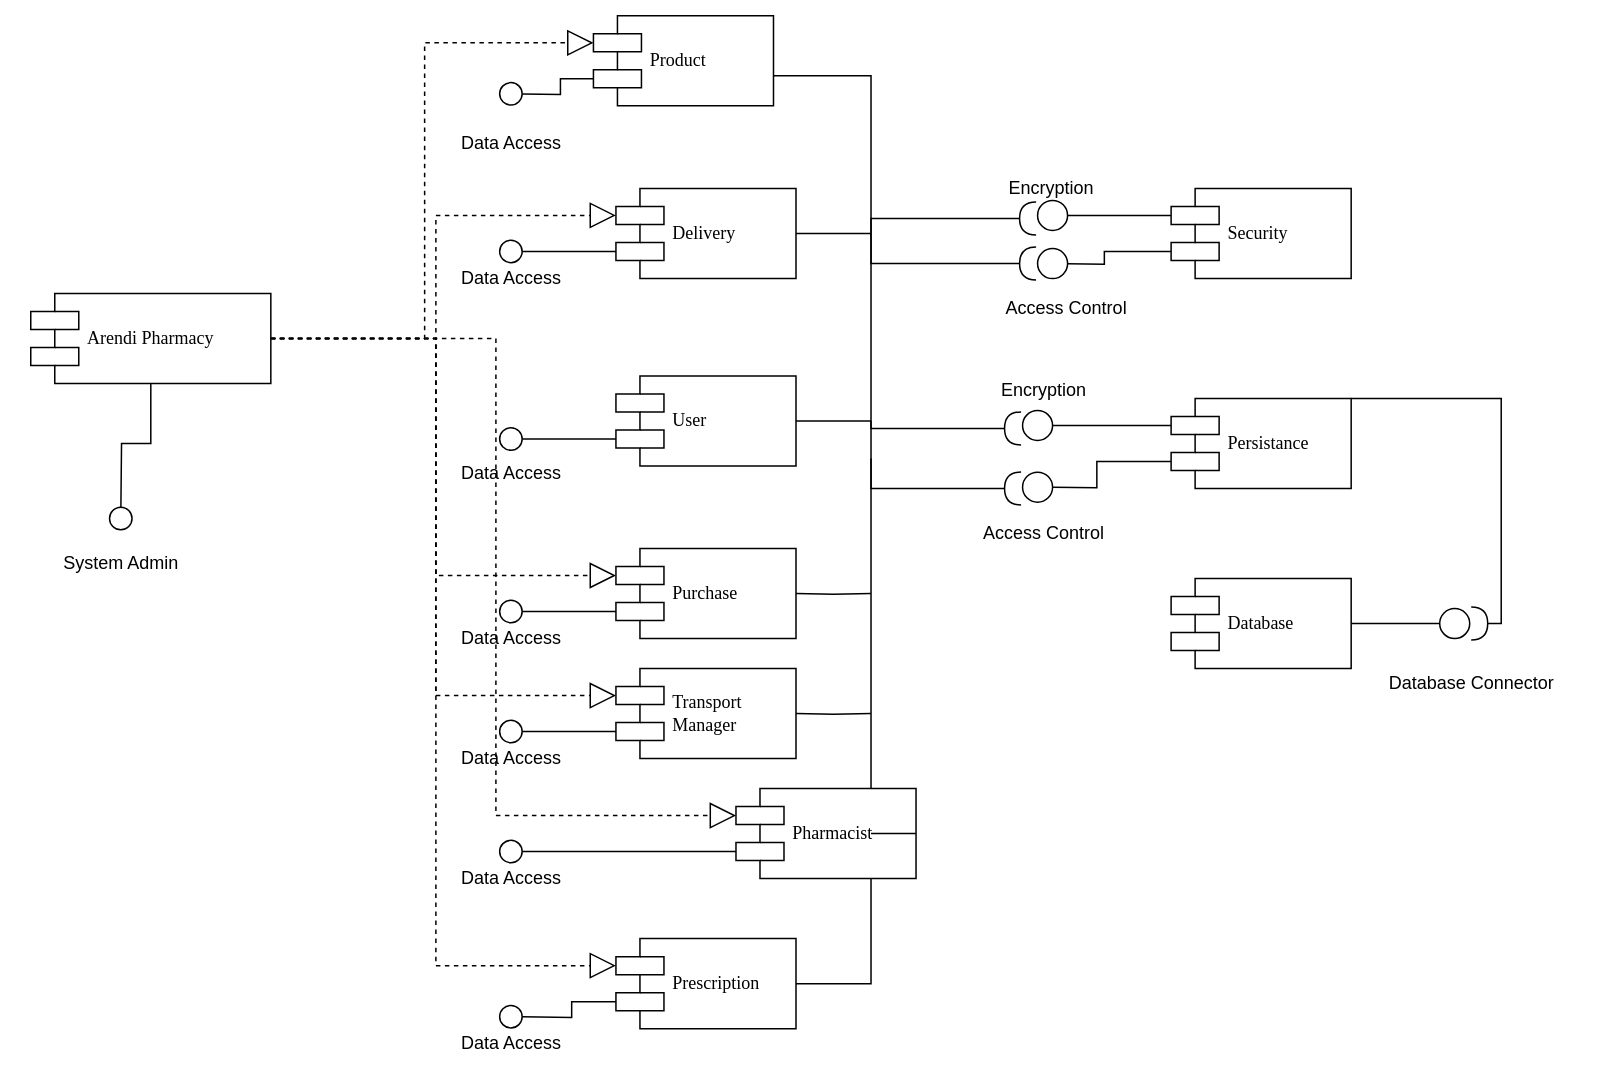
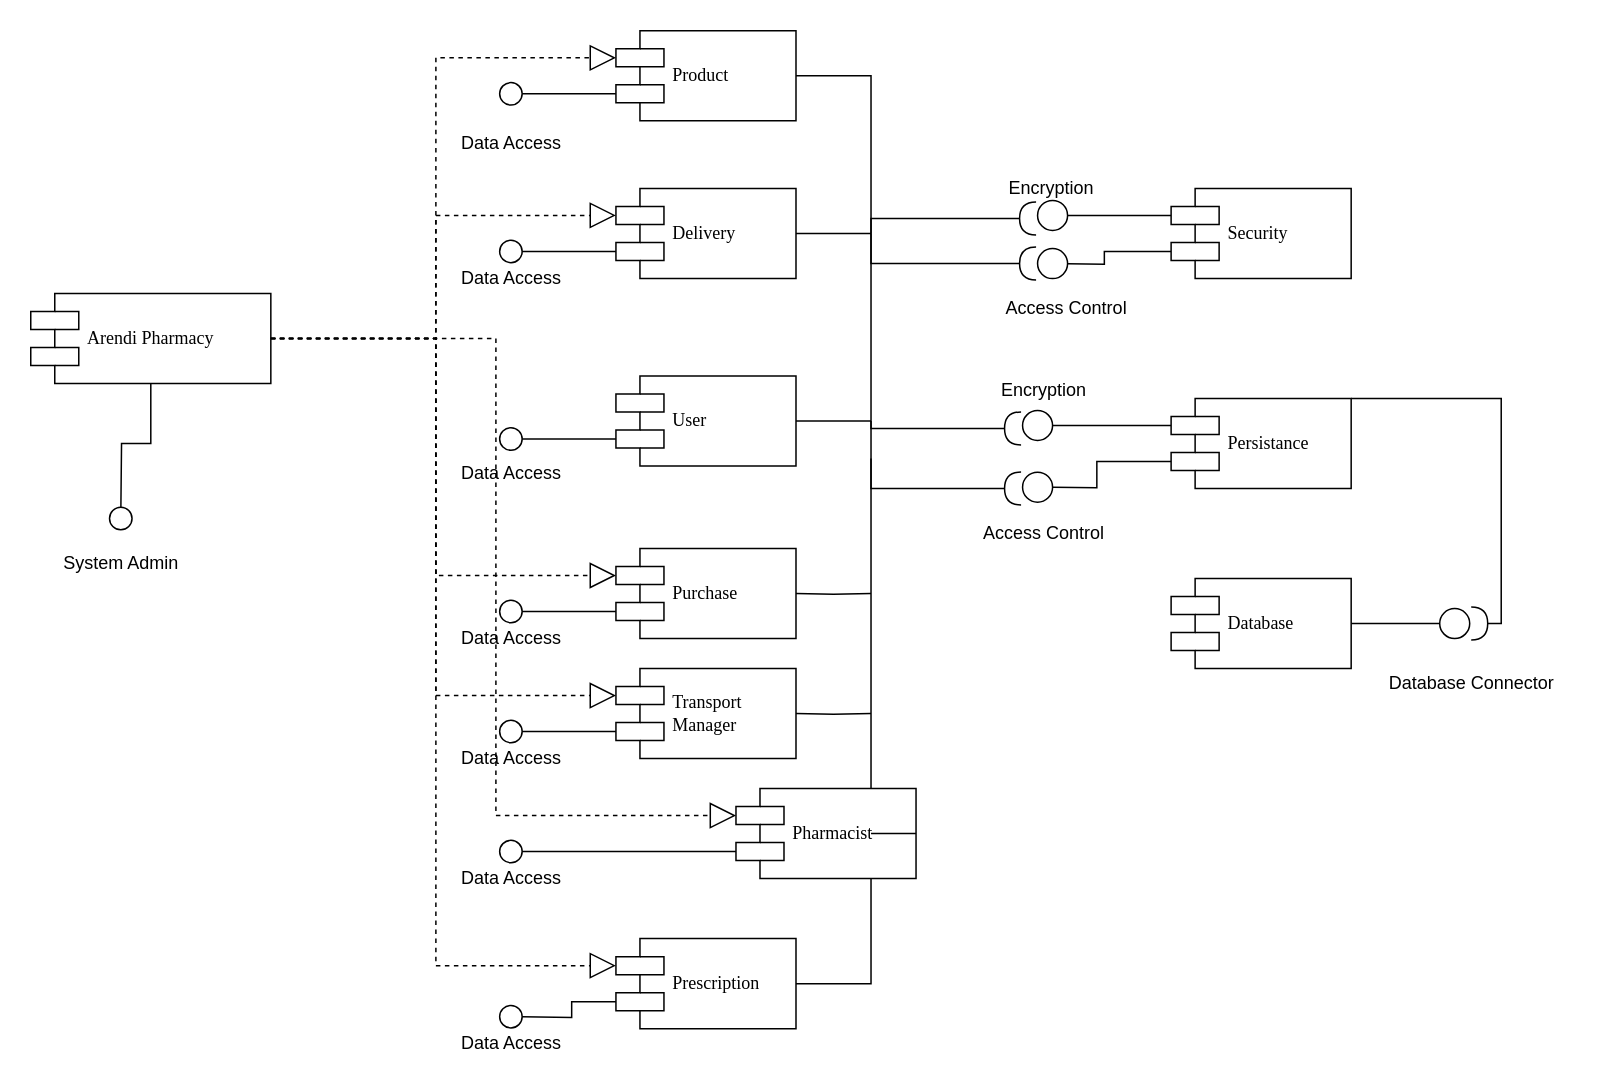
node "Product": moved (683, 61) -> (706, 76)
